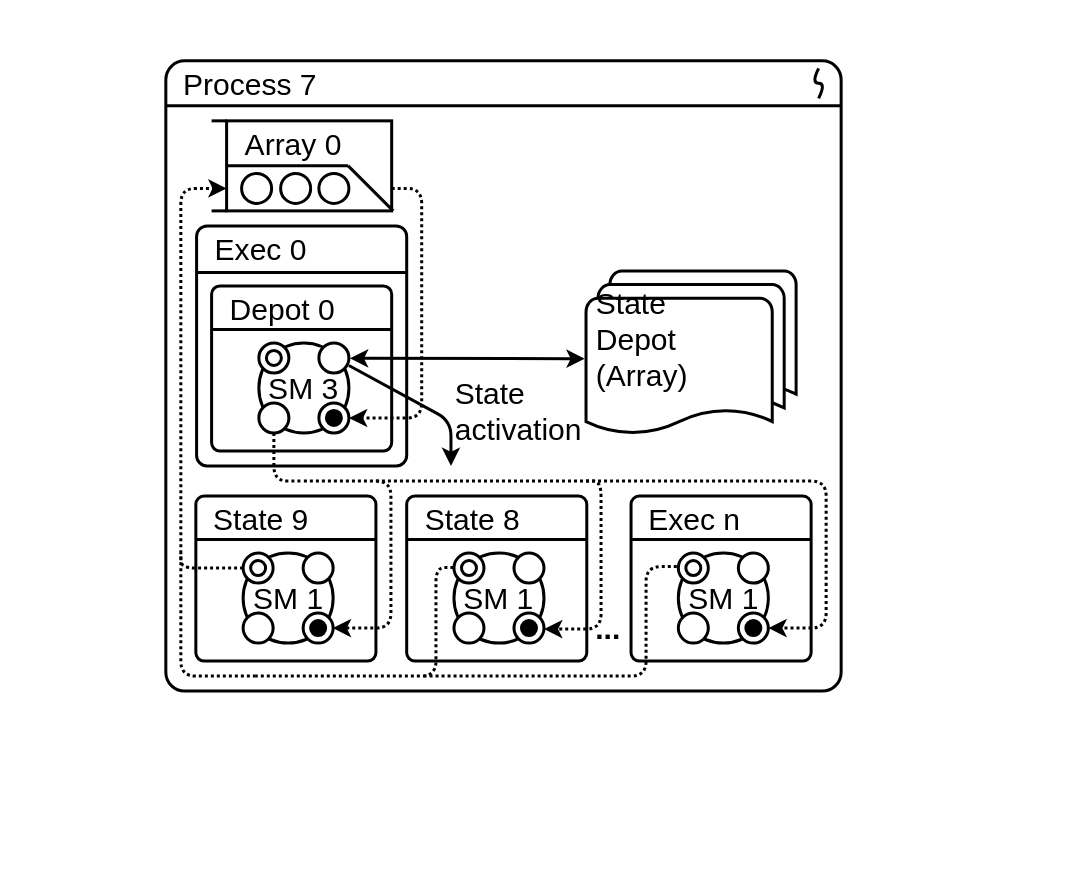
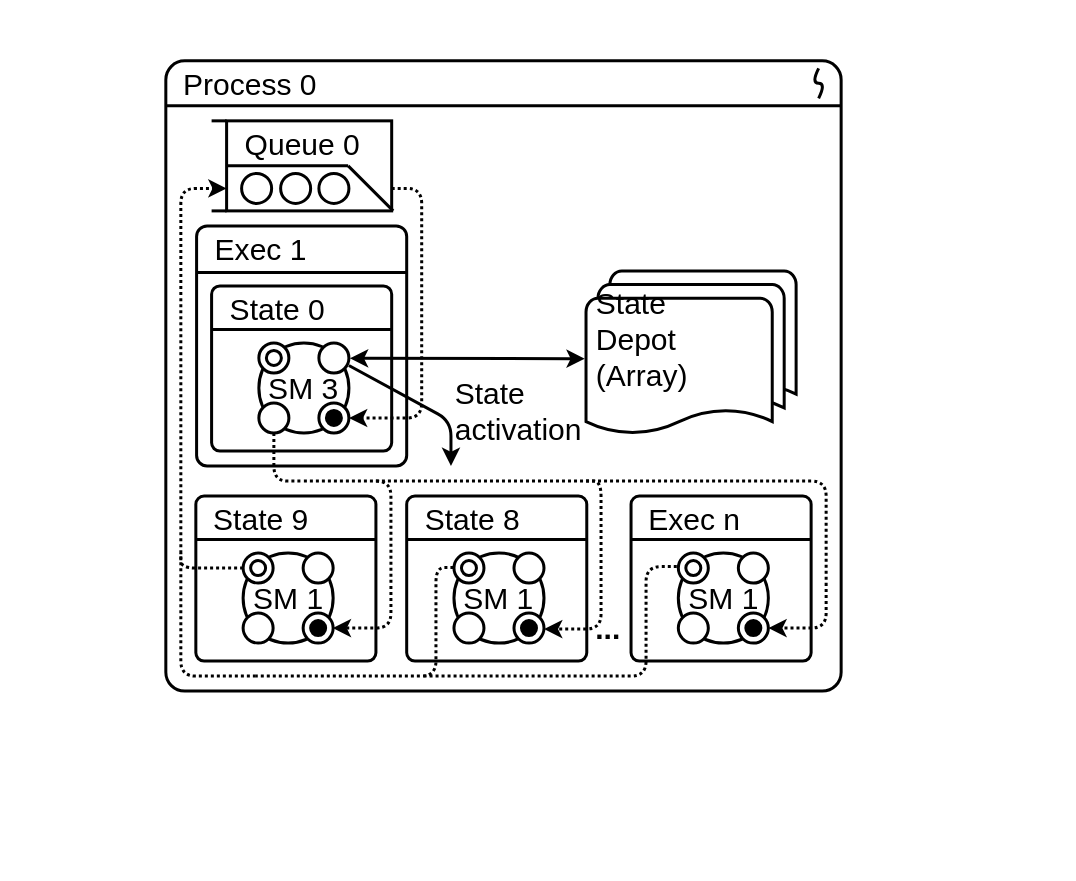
node "Process 7": label "Process 7" -> "Process 0"
node "Array 0": label "Array 0" -> "Queue 0"
node "Exec 0": label "Exec 0" -> "Exec 1"
node "Depot 0": label "Depot 0" -> "State 0"
